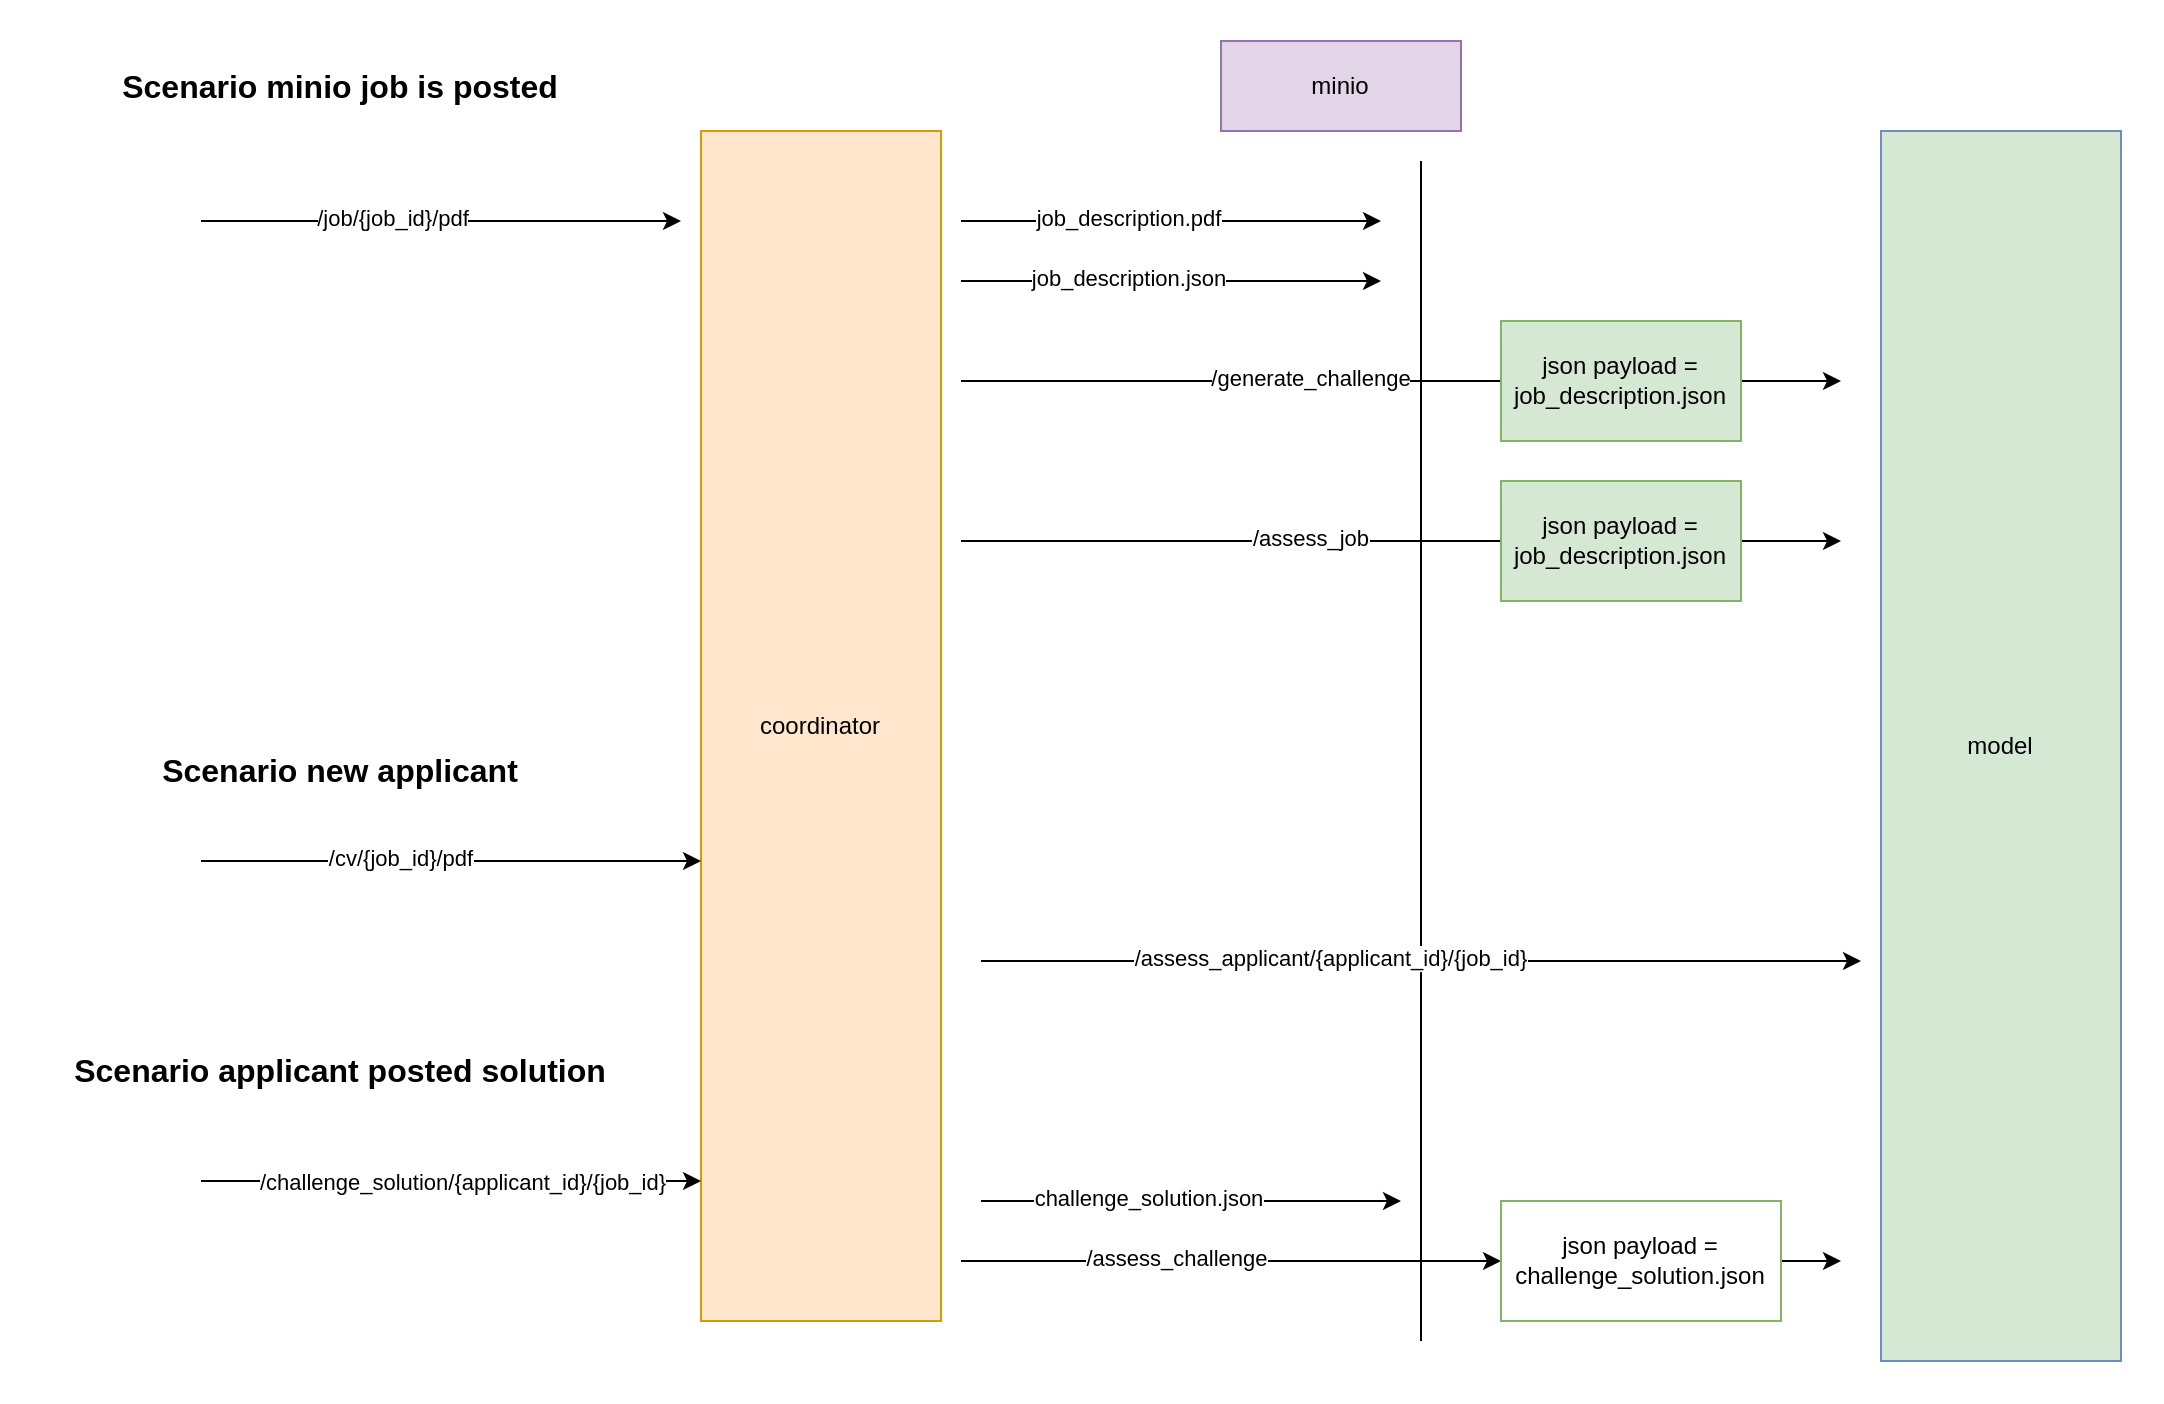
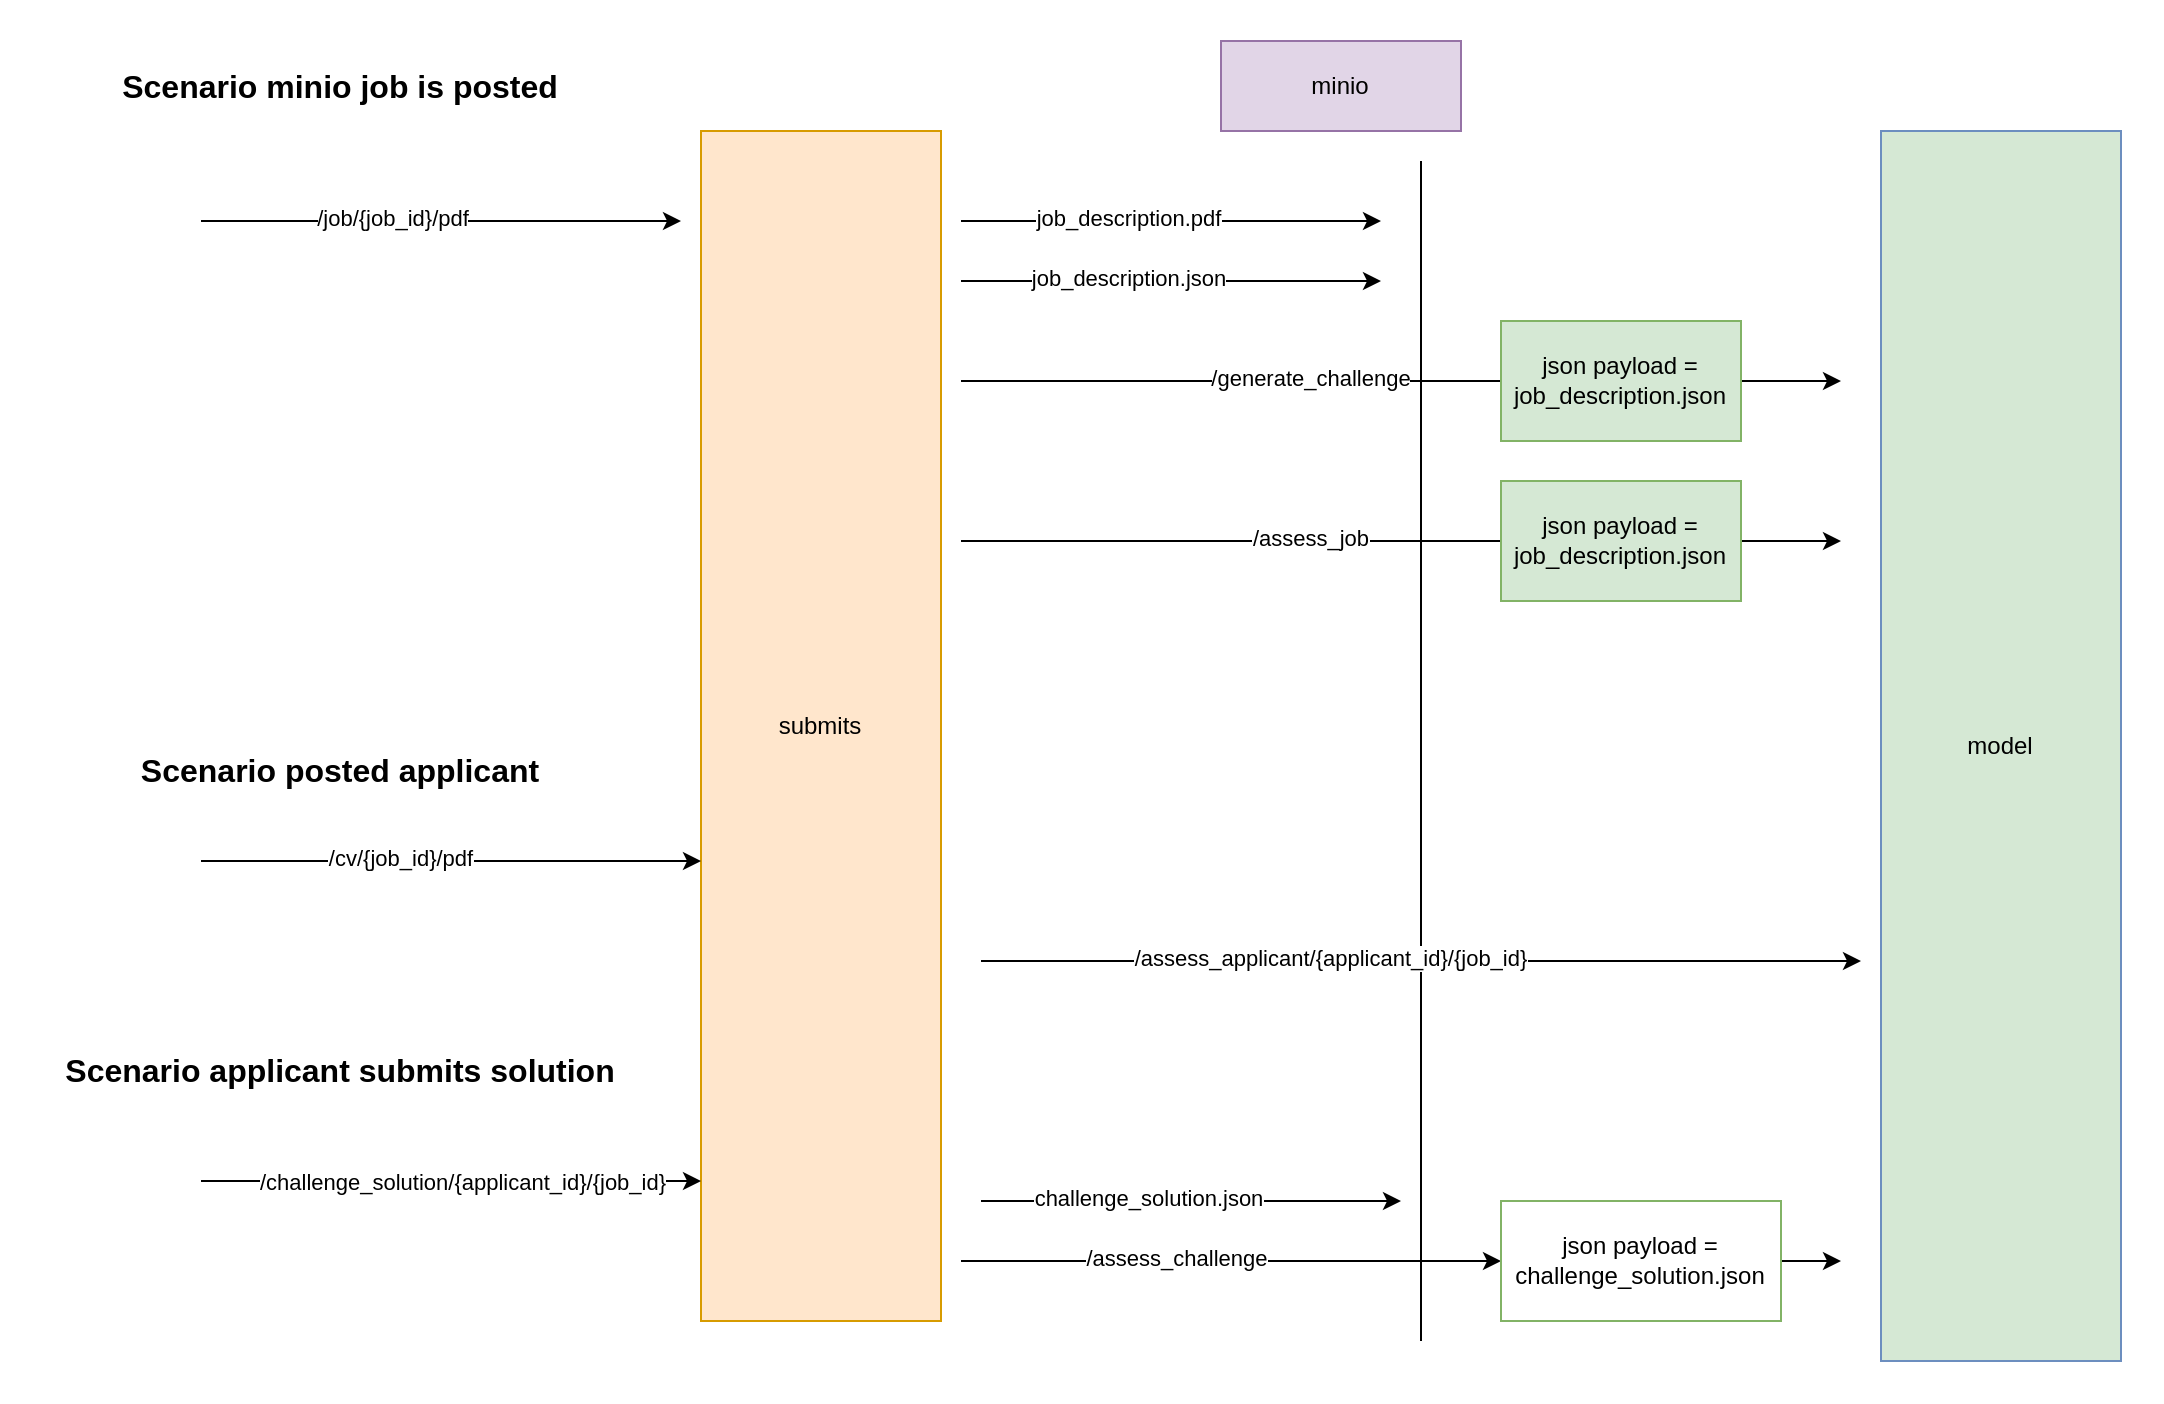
node "coordinator": label "coordinator" -> "submits"
node "Scenario new applicant": label "Scenario new applicant" -> "Scenario posted applicant"
node "Scenario applicant posted solution": label "Scenario applicant posted solution" -> "Scenario applicant submits solution"
